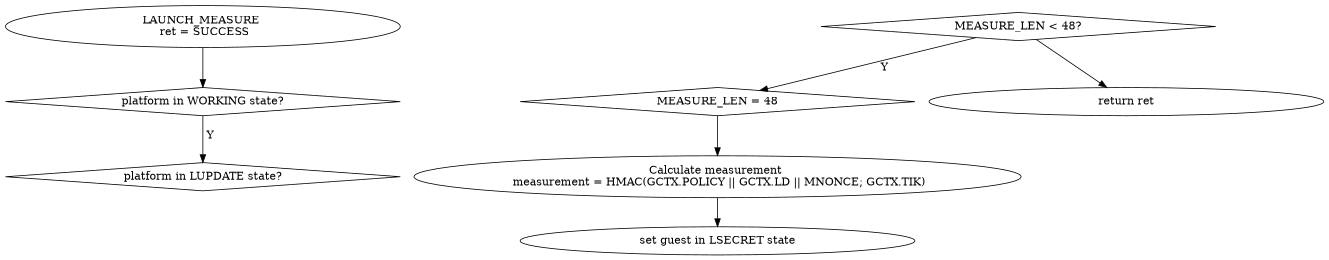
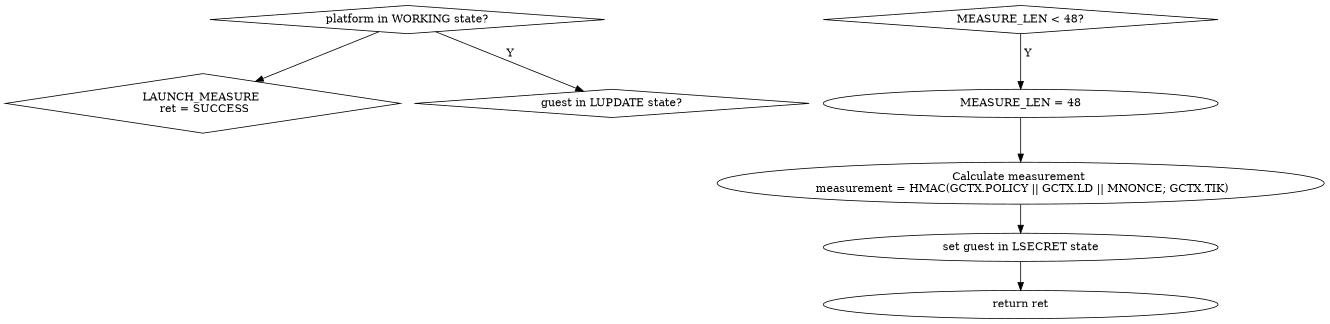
node "LAUNCH_MEASURE ret = SUCCESS": shape ellipse -> diamond
edge "MEASURE_LEN < 48?" -> "return ret": now "set guest in LSECRET state" -> "return ret"
edge "LAUNCH_MEASURE ret = SUCCESS" -> "platform in WORKING state?": reversed
node "MEASURE_LEN = 48": shape diamond -> ellipse
node "platform in LUPDATE state?": label "platform in LUPDATE state?" -> "guest in LUPDATE state?"
